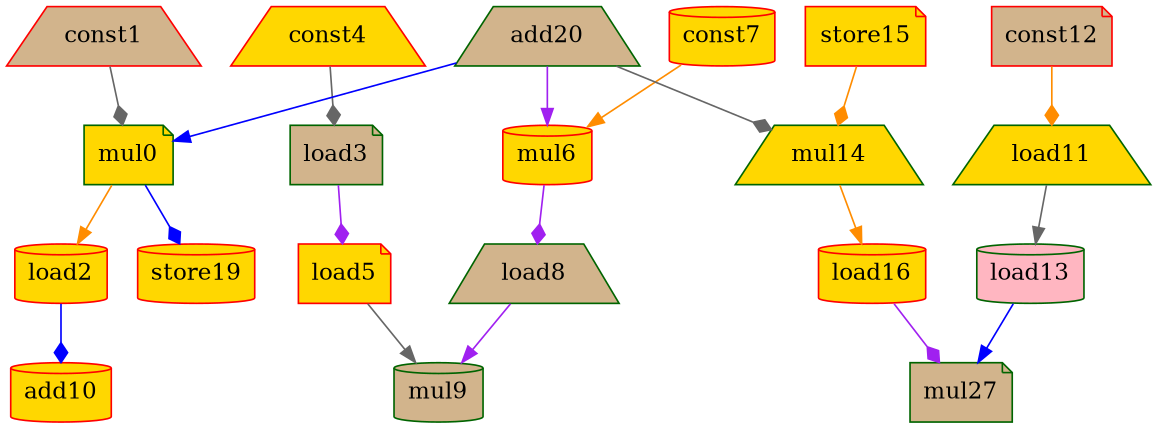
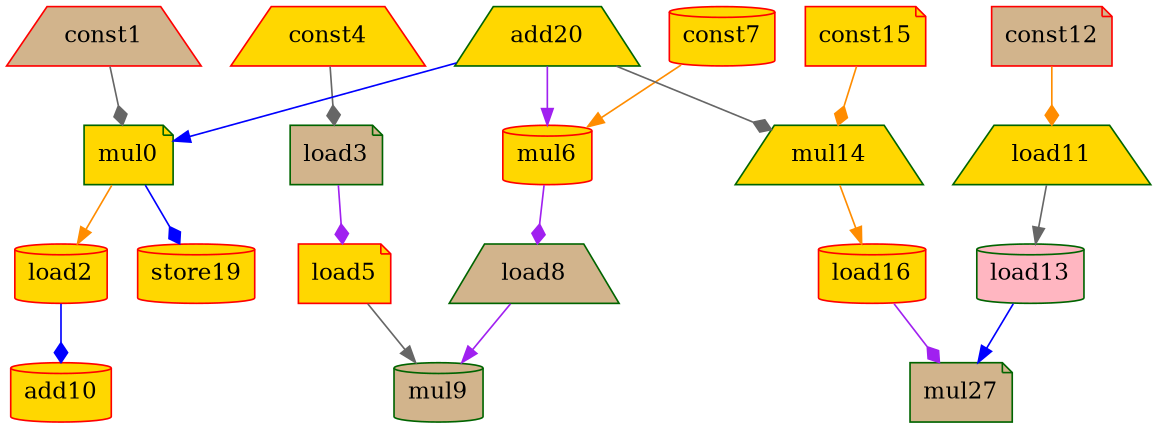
node "add20": fillcolor tan -> gold
node "store15": label "store15" -> "const15"
